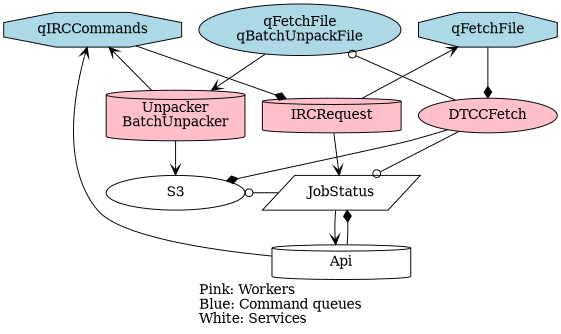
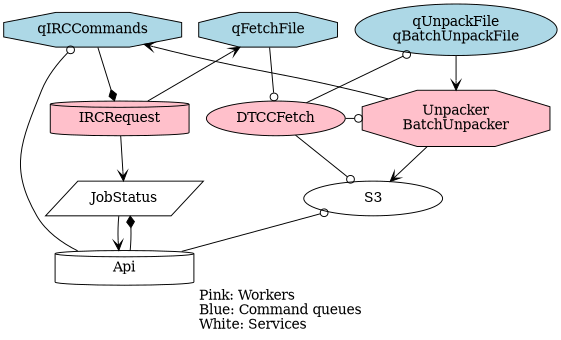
node "qFetchFile qBatchUnpackFile": label "qFetchFile qBatchUnpackFile" -> "qUnpackFile qBatchUnpackFile"
edge "qFetchFile" -> "DTCCFetch": arrowhead diamond -> odot
node "Unpacker BatchUnpacker": shape cylinder -> octagon
edge "DTCCFetch" -> "JobStatus": now "DTCCFetch" -> "Unpacker BatchUnpacker"
edge "DTCCFetch" -> "S3": arrowhead diamond -> odot
edge "JobStatus" -> "S3": now "Api" -> "S3"
edge "Api" -> "qIRCCommands": arrowhead vee -> odot
